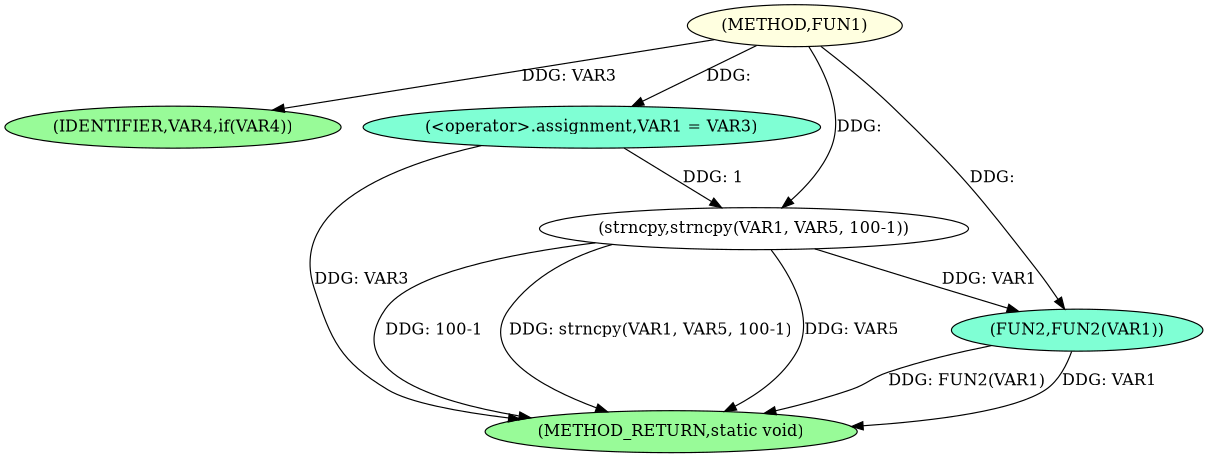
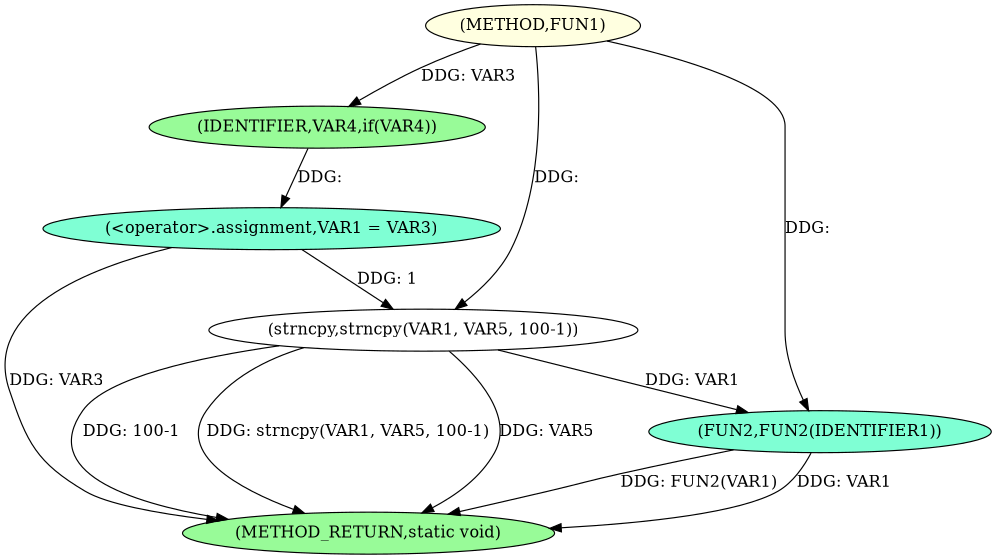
edge "(METHOD,FUN1)" -> "(<operator>.assignment,VAR1 = VAR3)": now "(IDENTIFIER,VAR4,if(VAR4))" -> "(<operator>.assignment,VAR1 = VAR3)"
node "(FUN2,FUN2(VAR1))": label "(FUN2,FUN2(VAR1))" -> "(FUN2,FUN2(IDENTIFIER1))"
